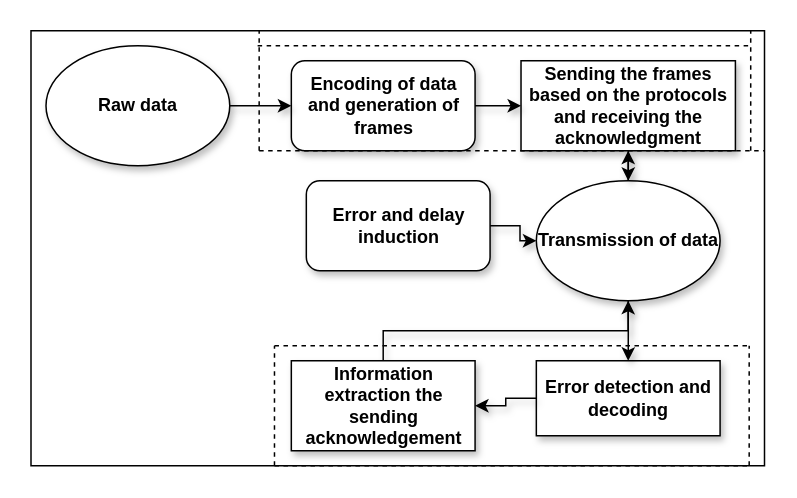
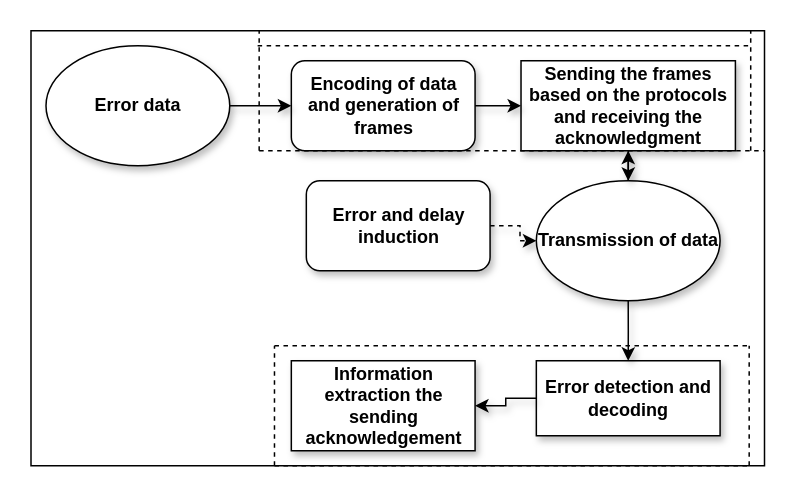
node "Raw data": label "Raw data" -> "Error data"
edge "Error and delay induction" -> "Transmission of data": style solid -> dashed
edge "Information extraction the sending acknowledgement" -> "Transmission of data": removed
